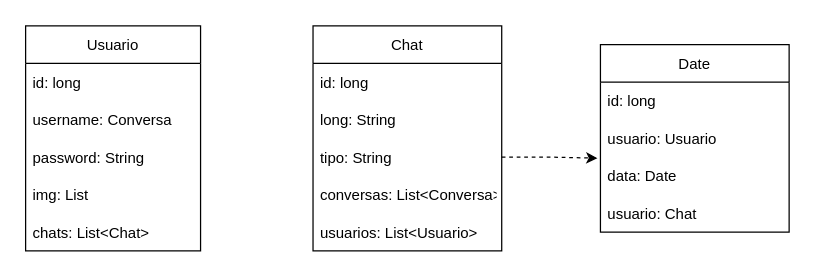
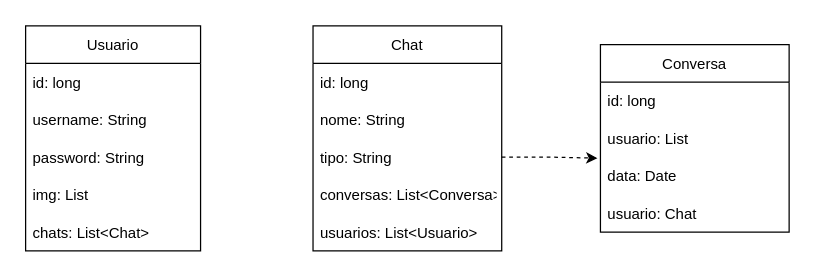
node "Date": label "Date" -> "Conversa"
node "username: Conversa": label "username: Conversa" -> "username: String"
node "long: String": label "long: String" -> "nome: String"
node "usuario: Usuario": label "usuario: Usuario" -> "usuario: List"
